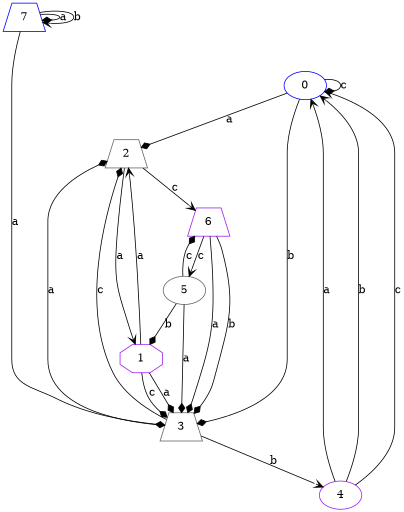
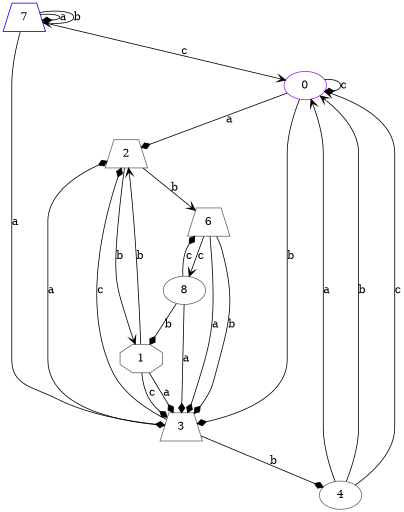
edge "7" -> "0": added, label "c"
node "0": color blue -> purple
edge "2" -> "6": label "c" -> "b"
node "6": color purple -> gray40
edge "2" -> "1": label "a" -> "b"
edge "1" -> "2": label "a" -> "b"
node "5": label "5" -> "8"
node "1": color purple -> gray40
edge "3" -> "4": arrowhead vee -> diamond
node "4": color purple -> gray40
